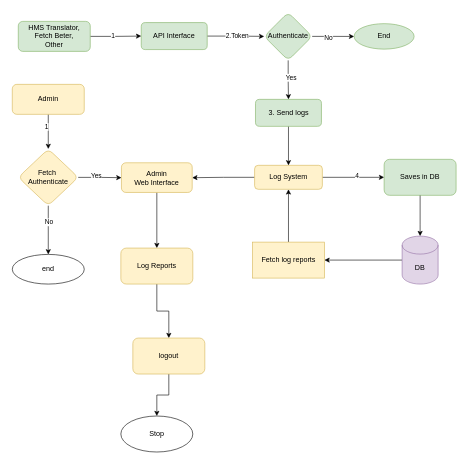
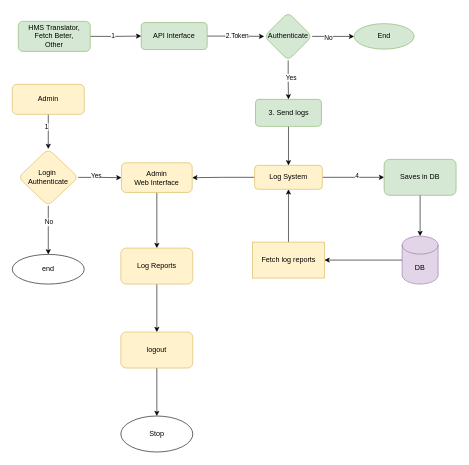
node "Fetch Authenticate": label "Fetch Authenticate" -> "Login Authenticate"
node "logout": moved (169, 356) -> (157, 350)
